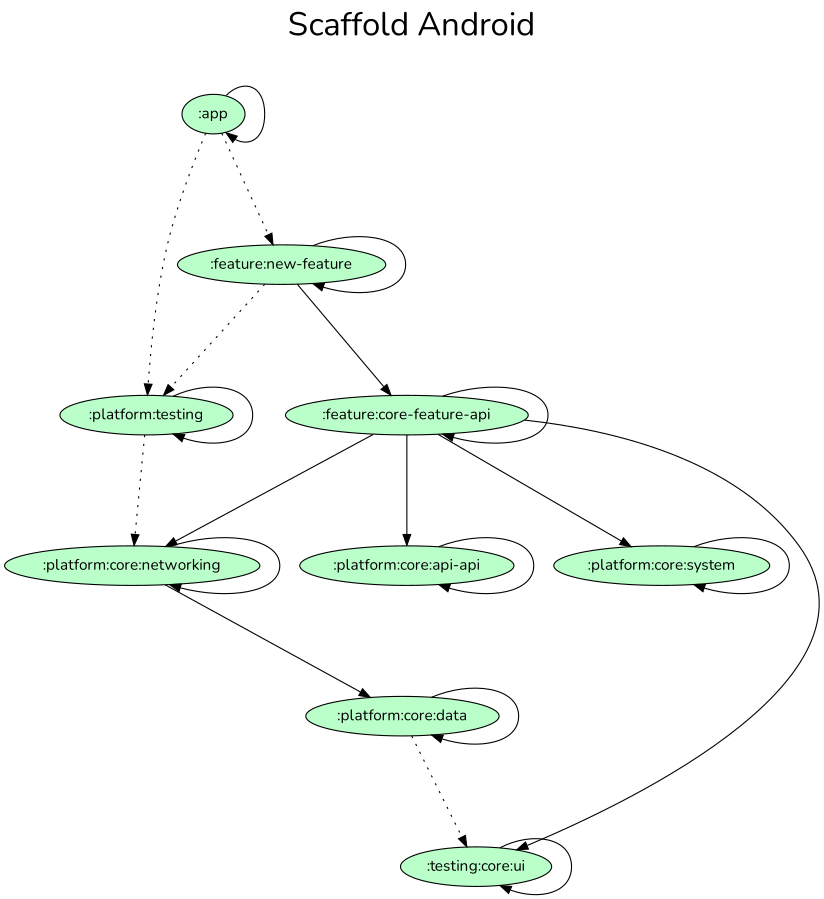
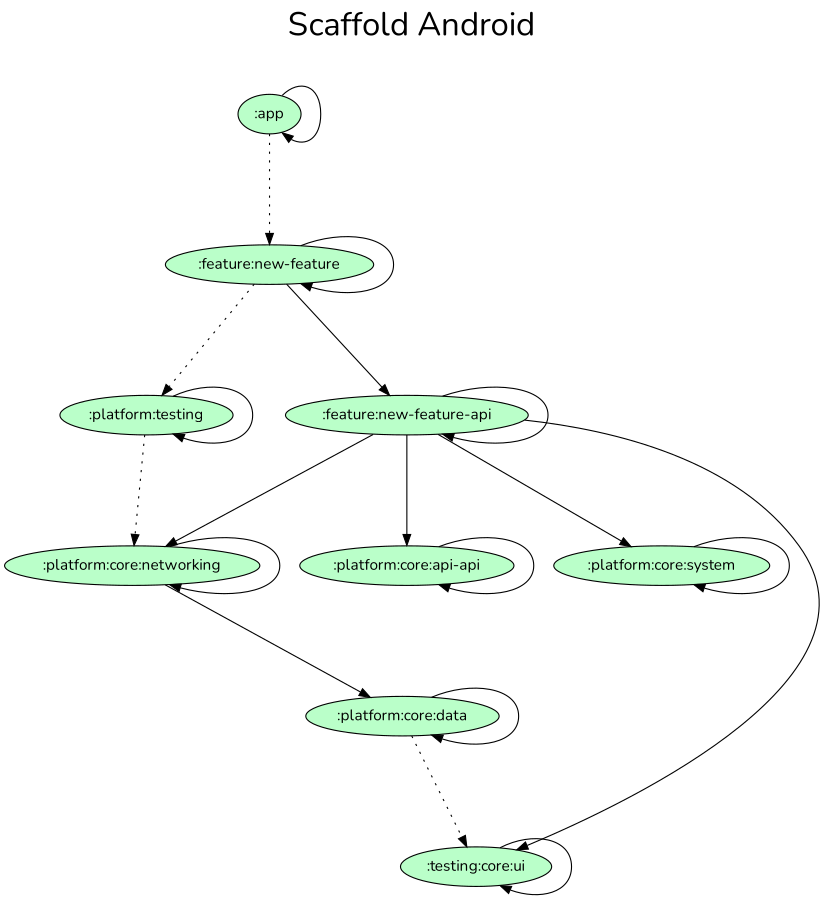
edge ":app" -> ":platform:testing": removed
node ":feature:core-feature-api": label ":feature:core-feature-api" -> ":feature:new-feature-api"
